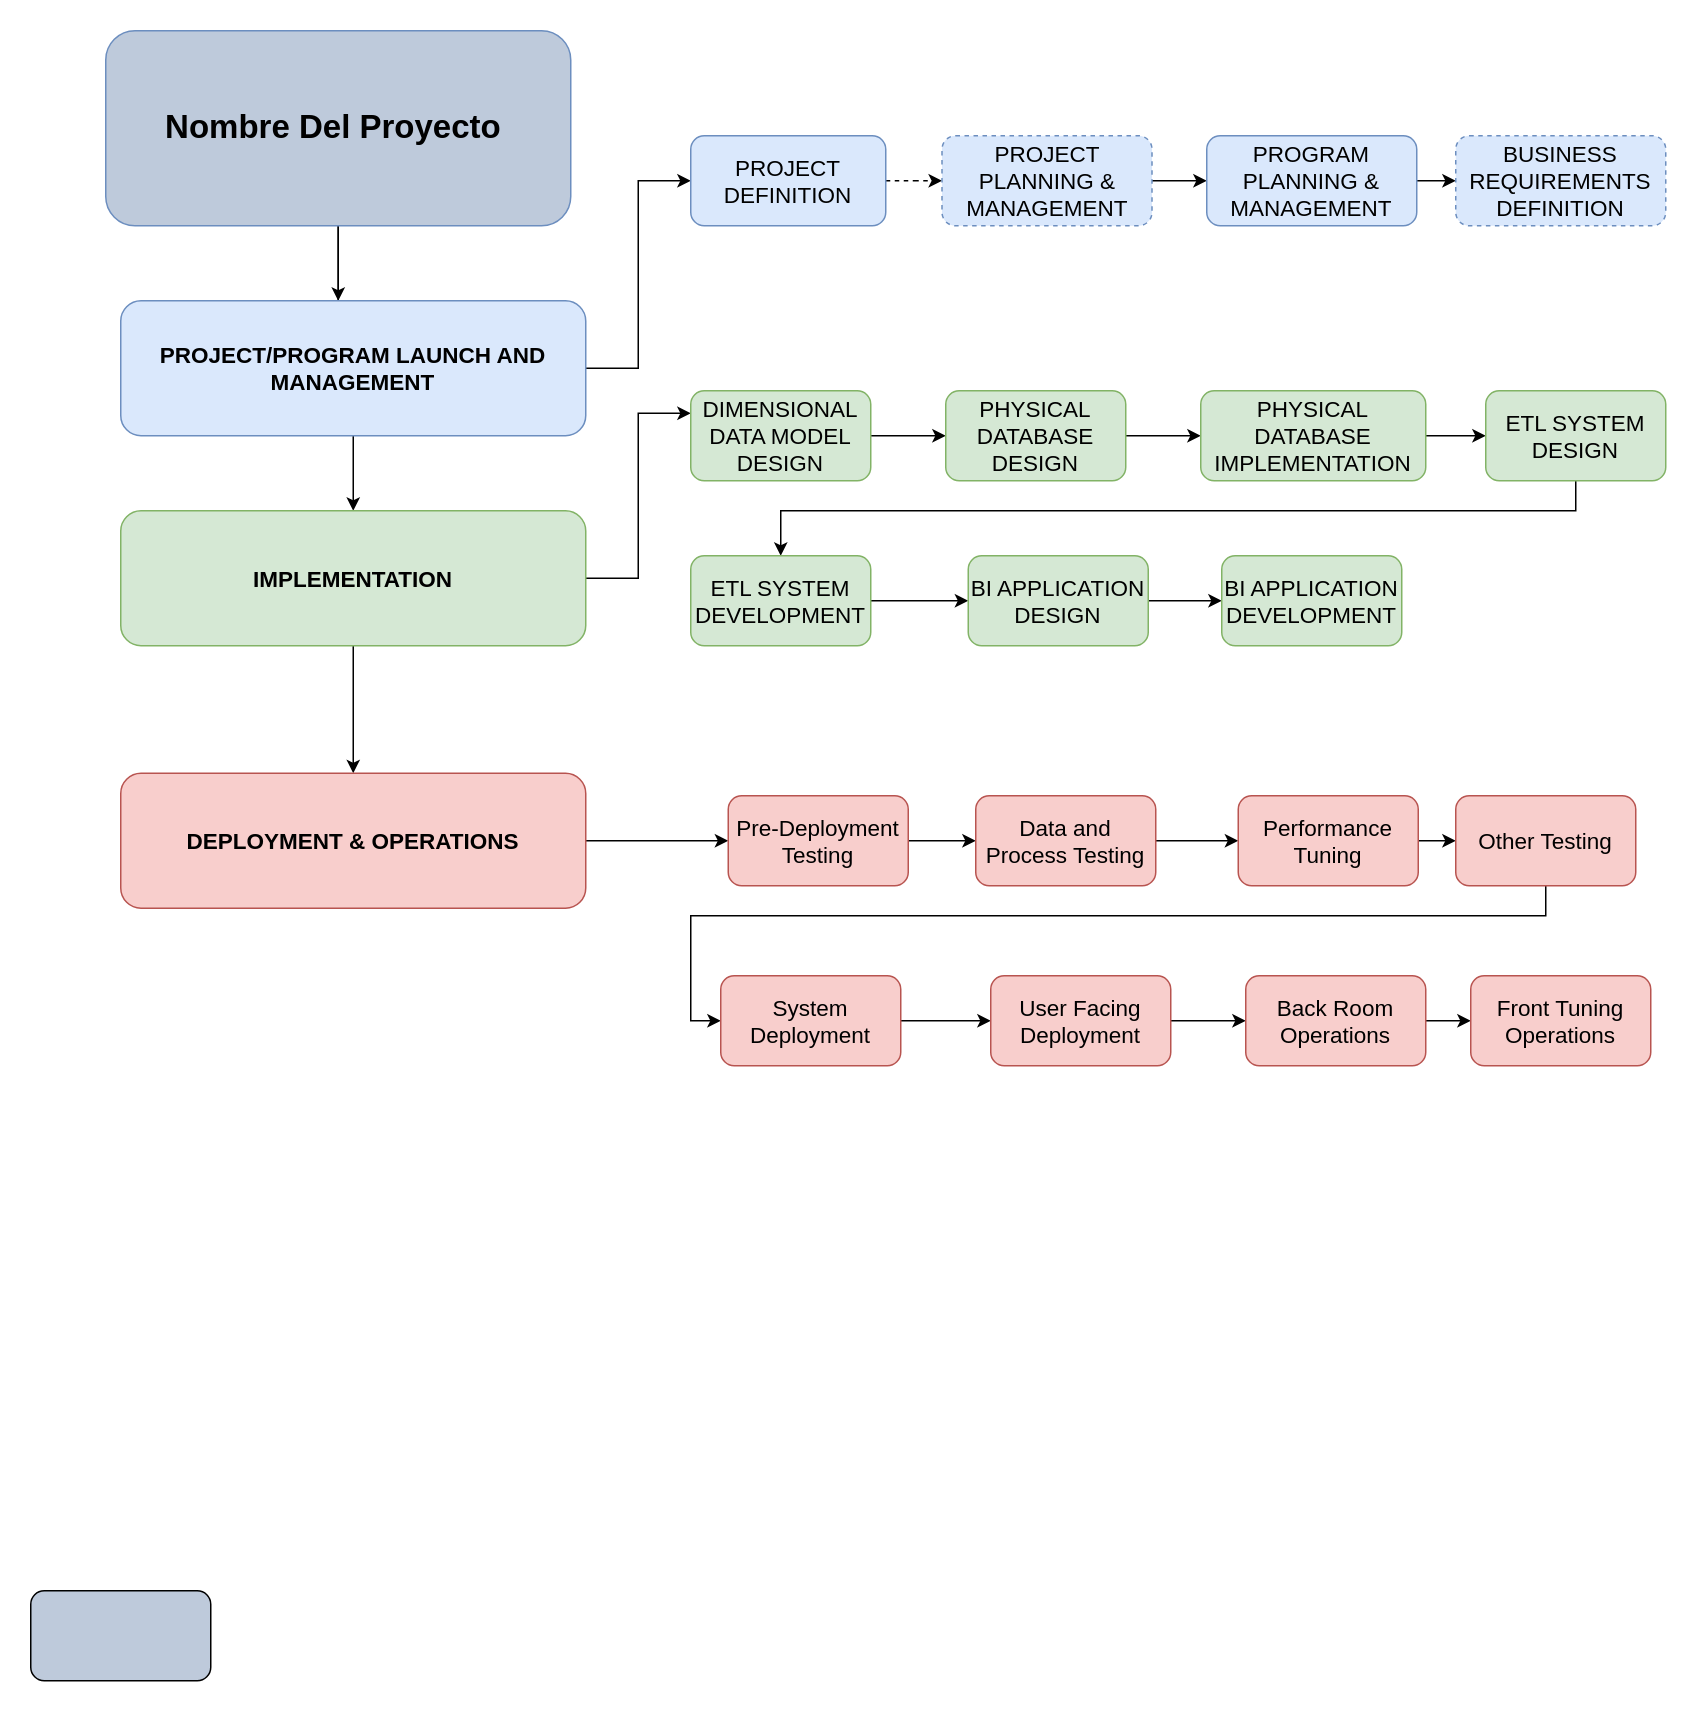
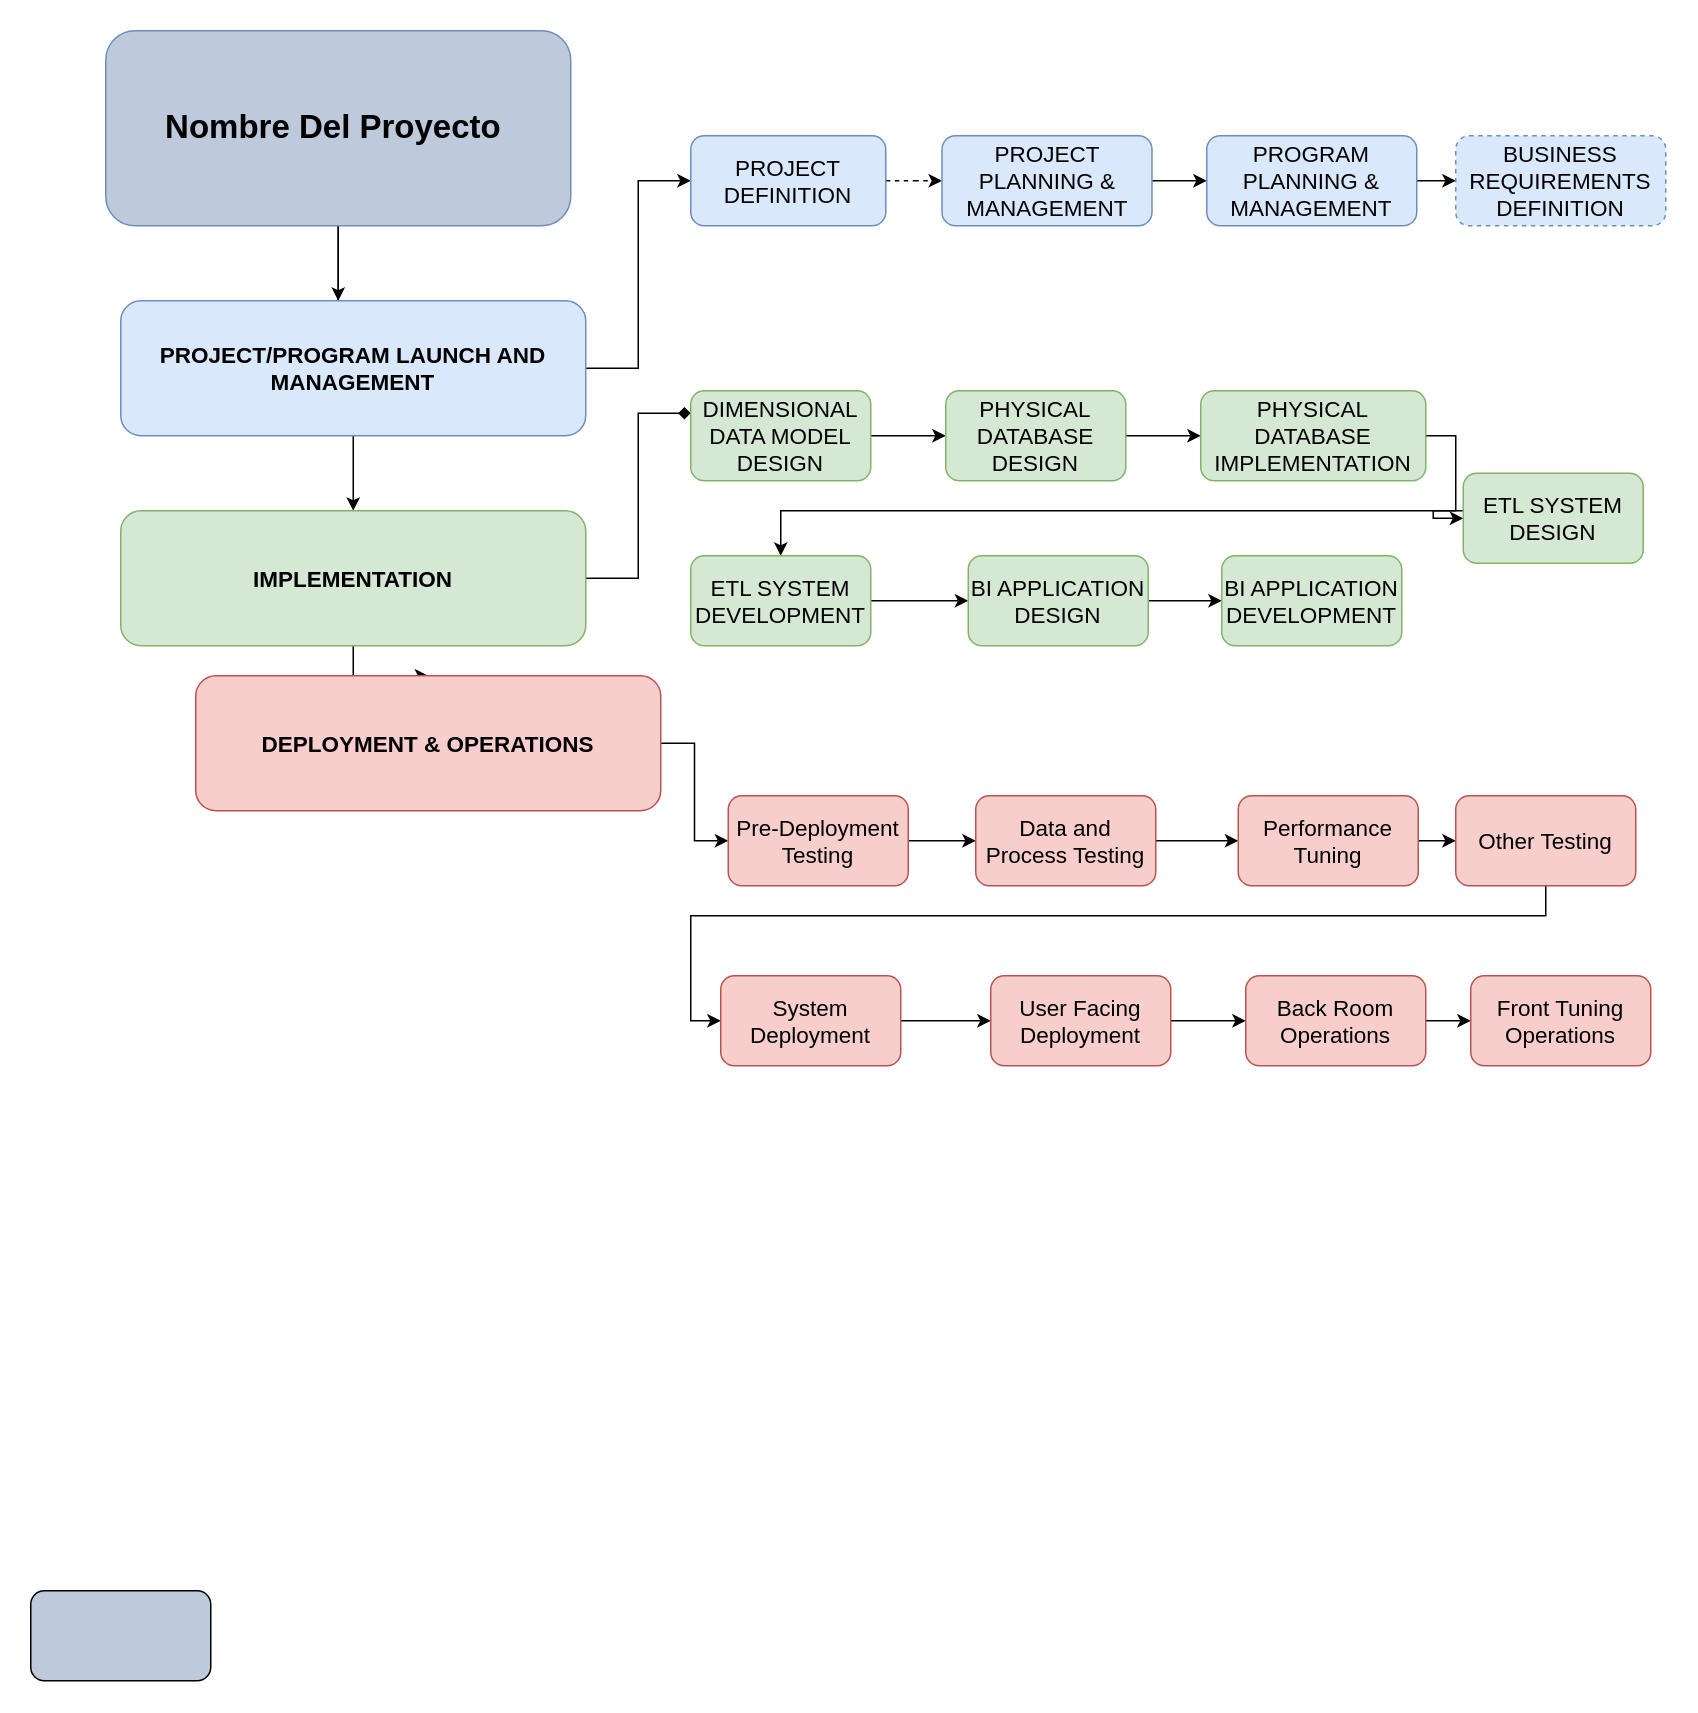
node "PROJECT PLANNING & MANAGEMENT": style dashed -> solid
edge "IMPLEMENTATION" -> "DIMENSIONAL DATA MODEL DESIGN": arrowhead classic -> diamond
node "ETL SYSTEM DESIGN": moved (1576, 436) -> (1553, 518)
node "DEPLOYMENT & OPERATIONS": moved (353, 841) -> (428, 743)
